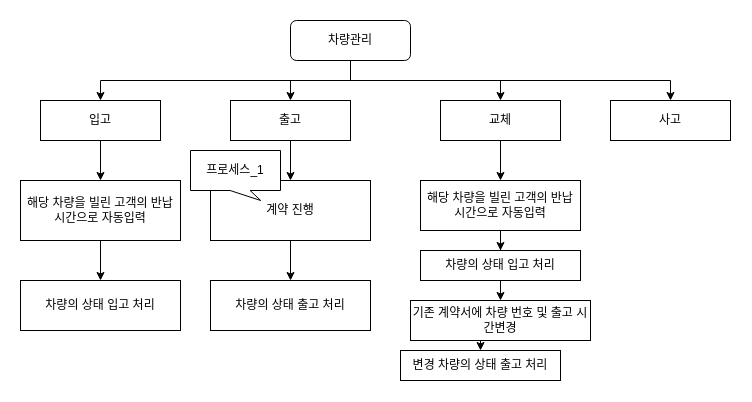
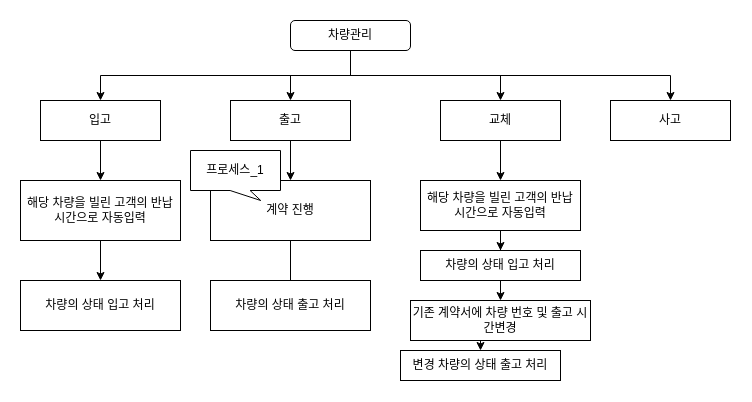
node "차량관리": size 120x40 -> 120x30
edge "계약 진행" -> "차량의 상태 출고 처리": arrowhead classic -> none
